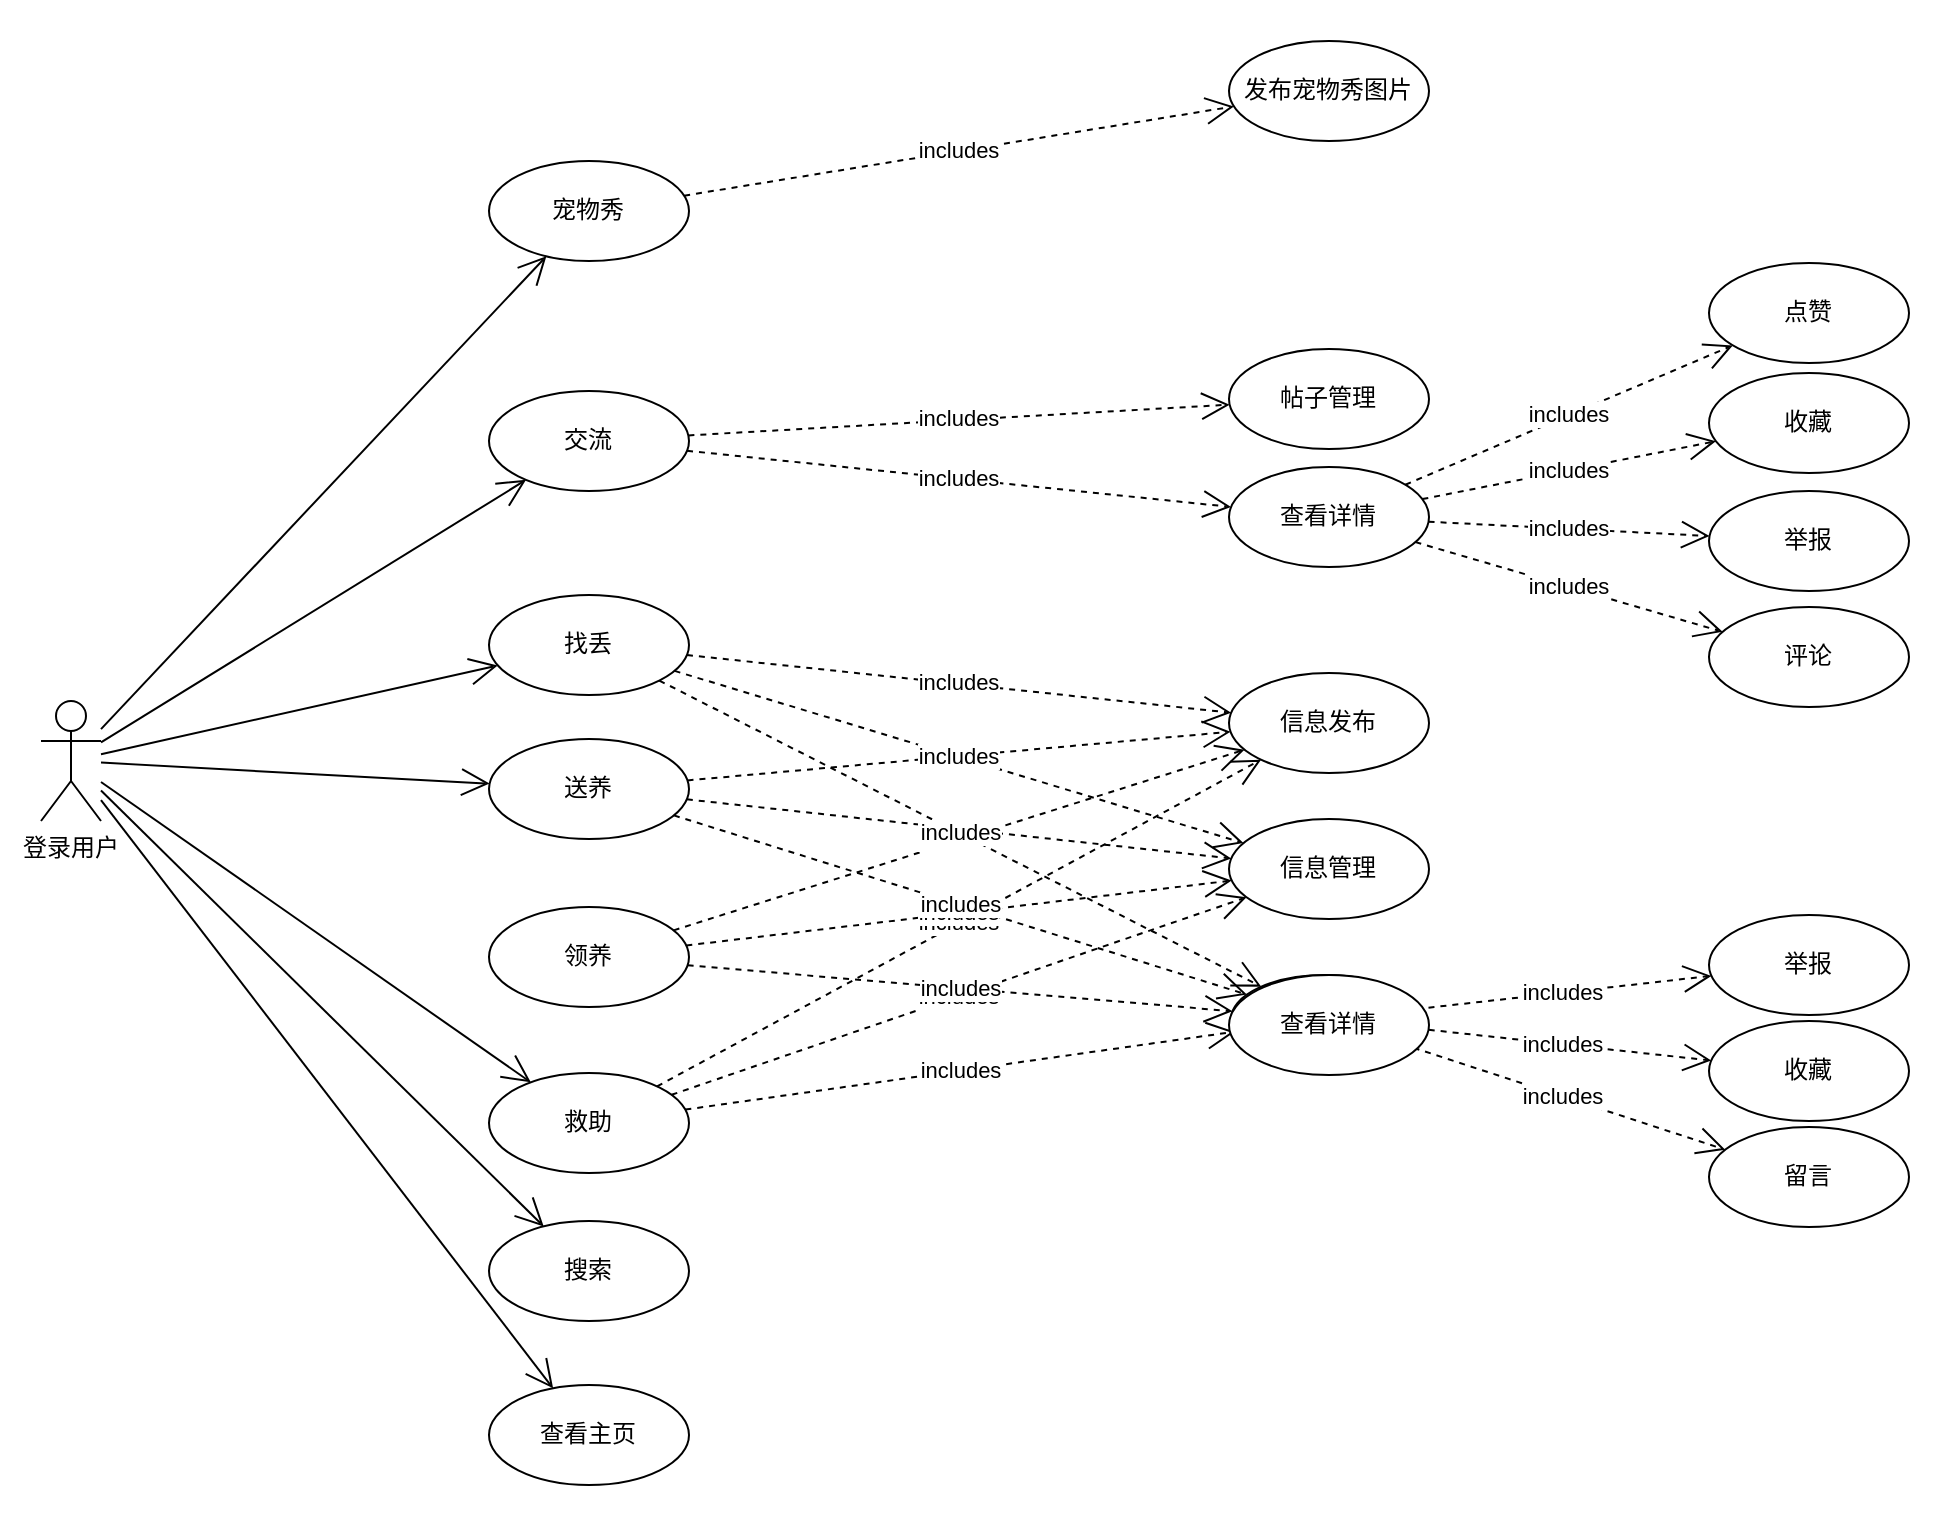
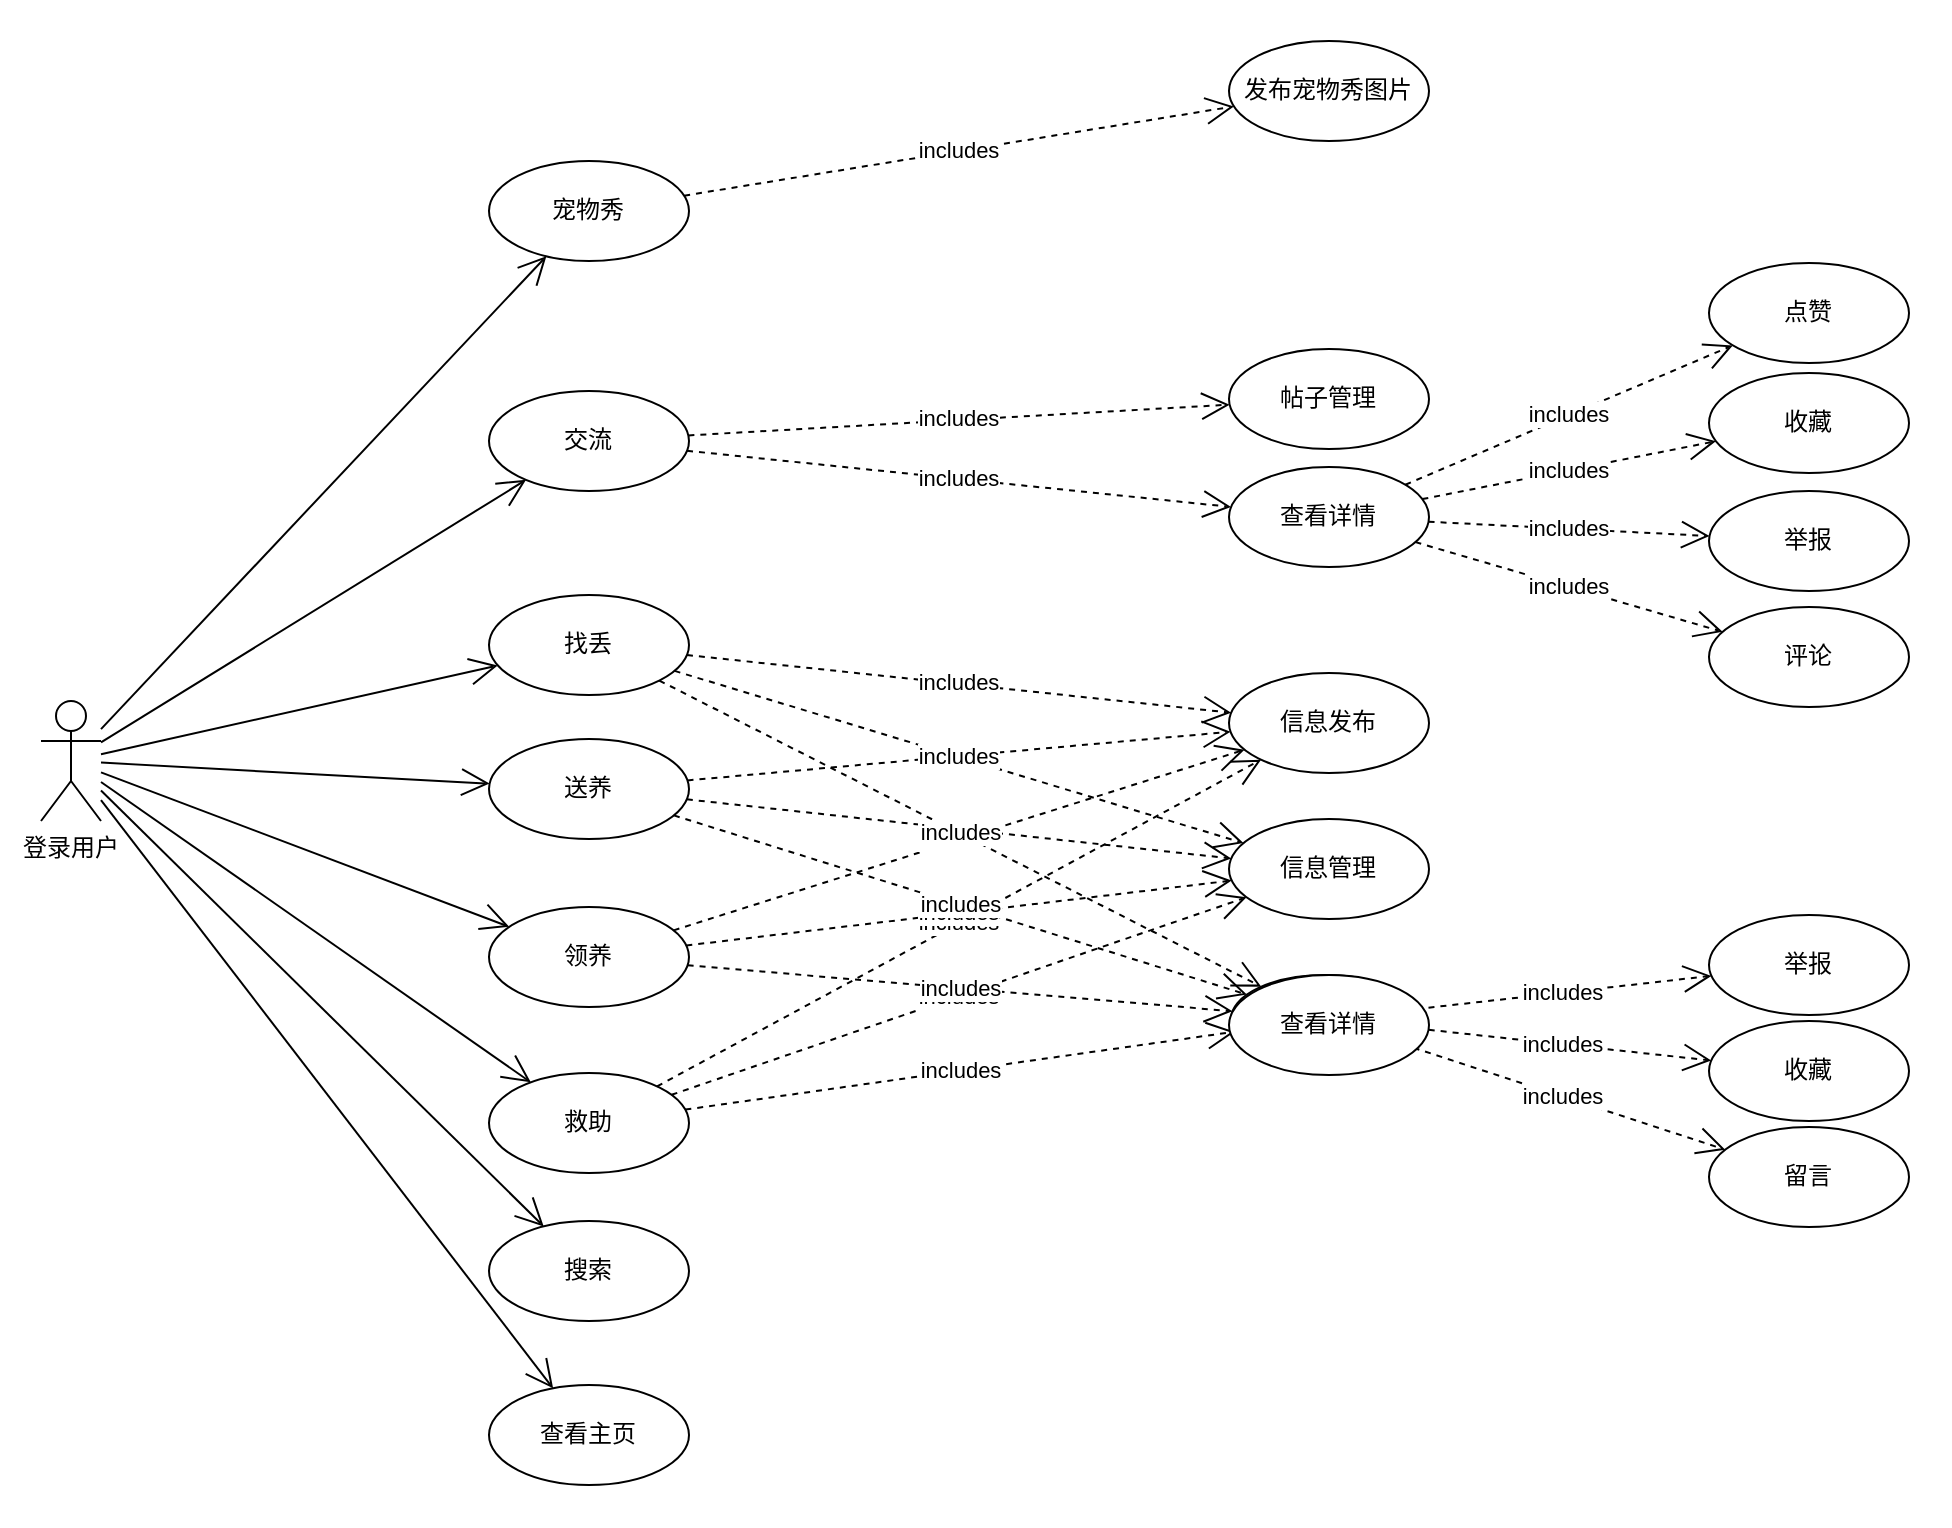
edge "登录用户" -> "领养": added
